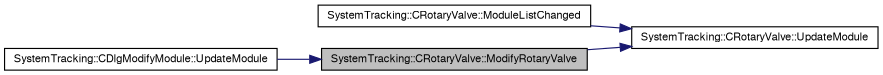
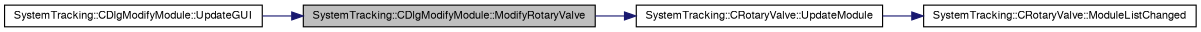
edge "SystemTracking::CRotaryValve::ModuleListChanged" -> "SystemTracking::CRotaryValve::UpdateModule": reversed
node "SystemTracking::CDlgModifyModule::UpdateModule": label "SystemTracking::CDlgModifyModule::UpdateModule" -> "SystemTracking::CDlgModifyModule::UpdateGUI"
node "SystemTracking::CRotaryValve::ModifyRotaryValve": label "SystemTracking::CRotaryValve::ModifyRotaryValve" -> "SystemTracking::CDlgModifyModule::ModifyRotaryValve"
